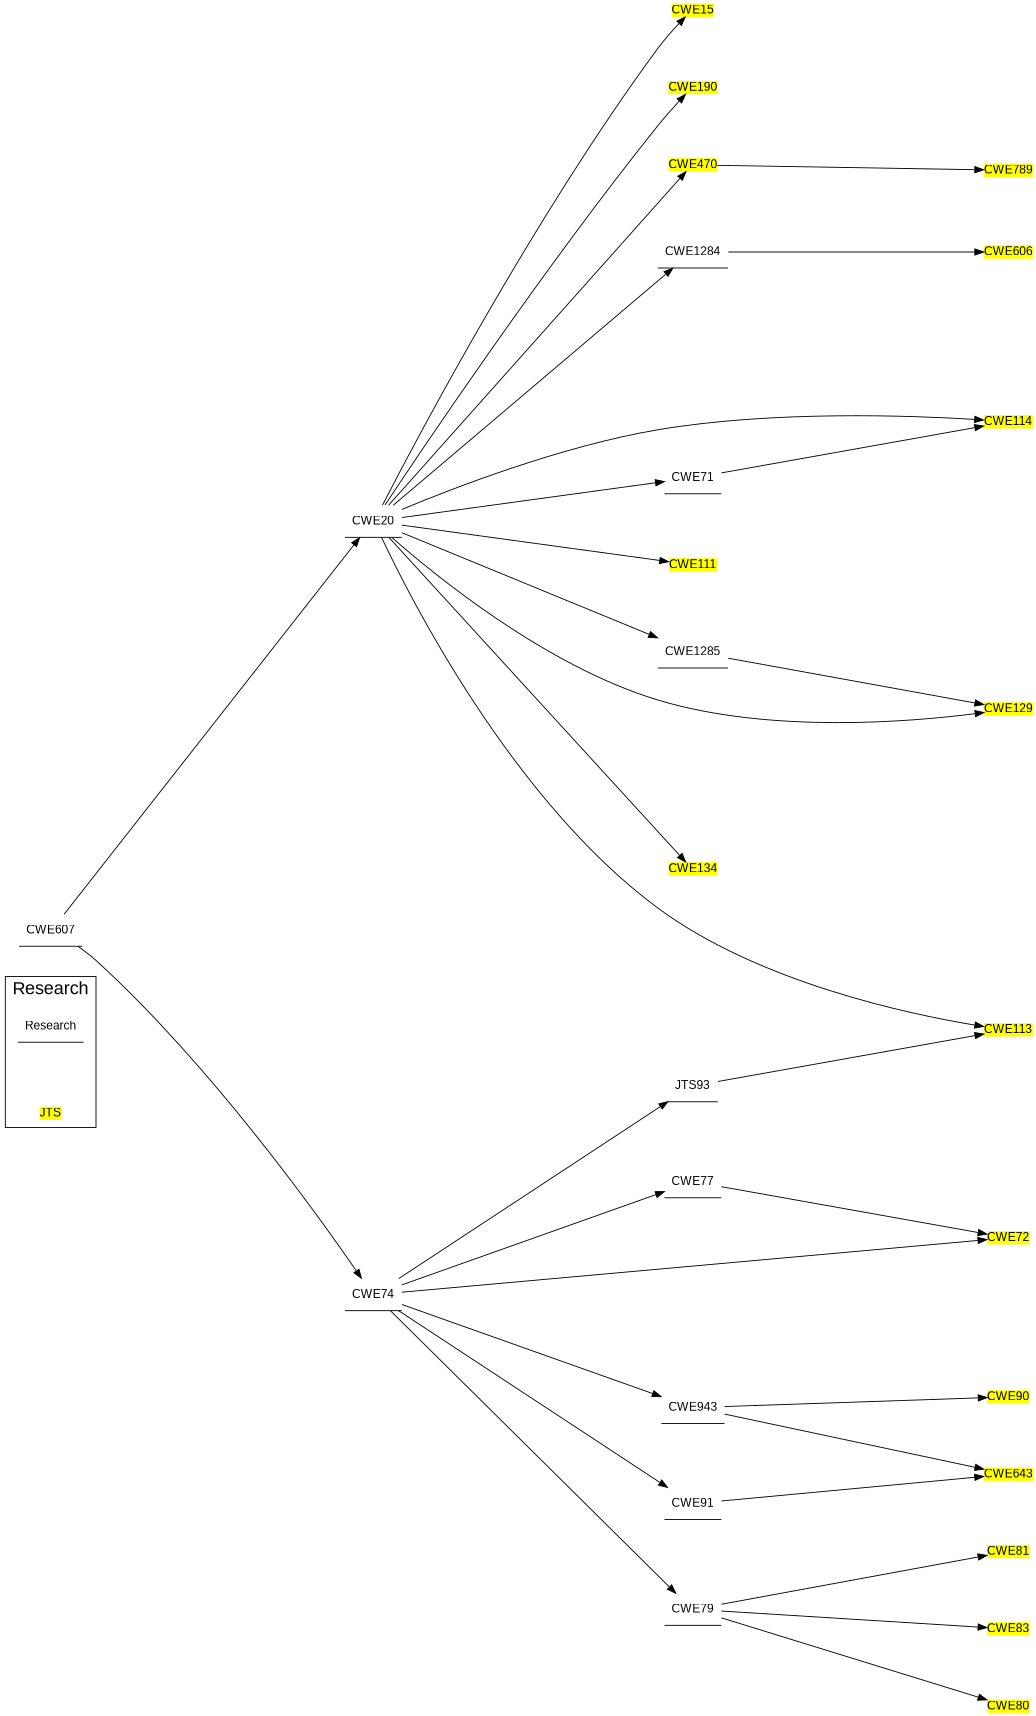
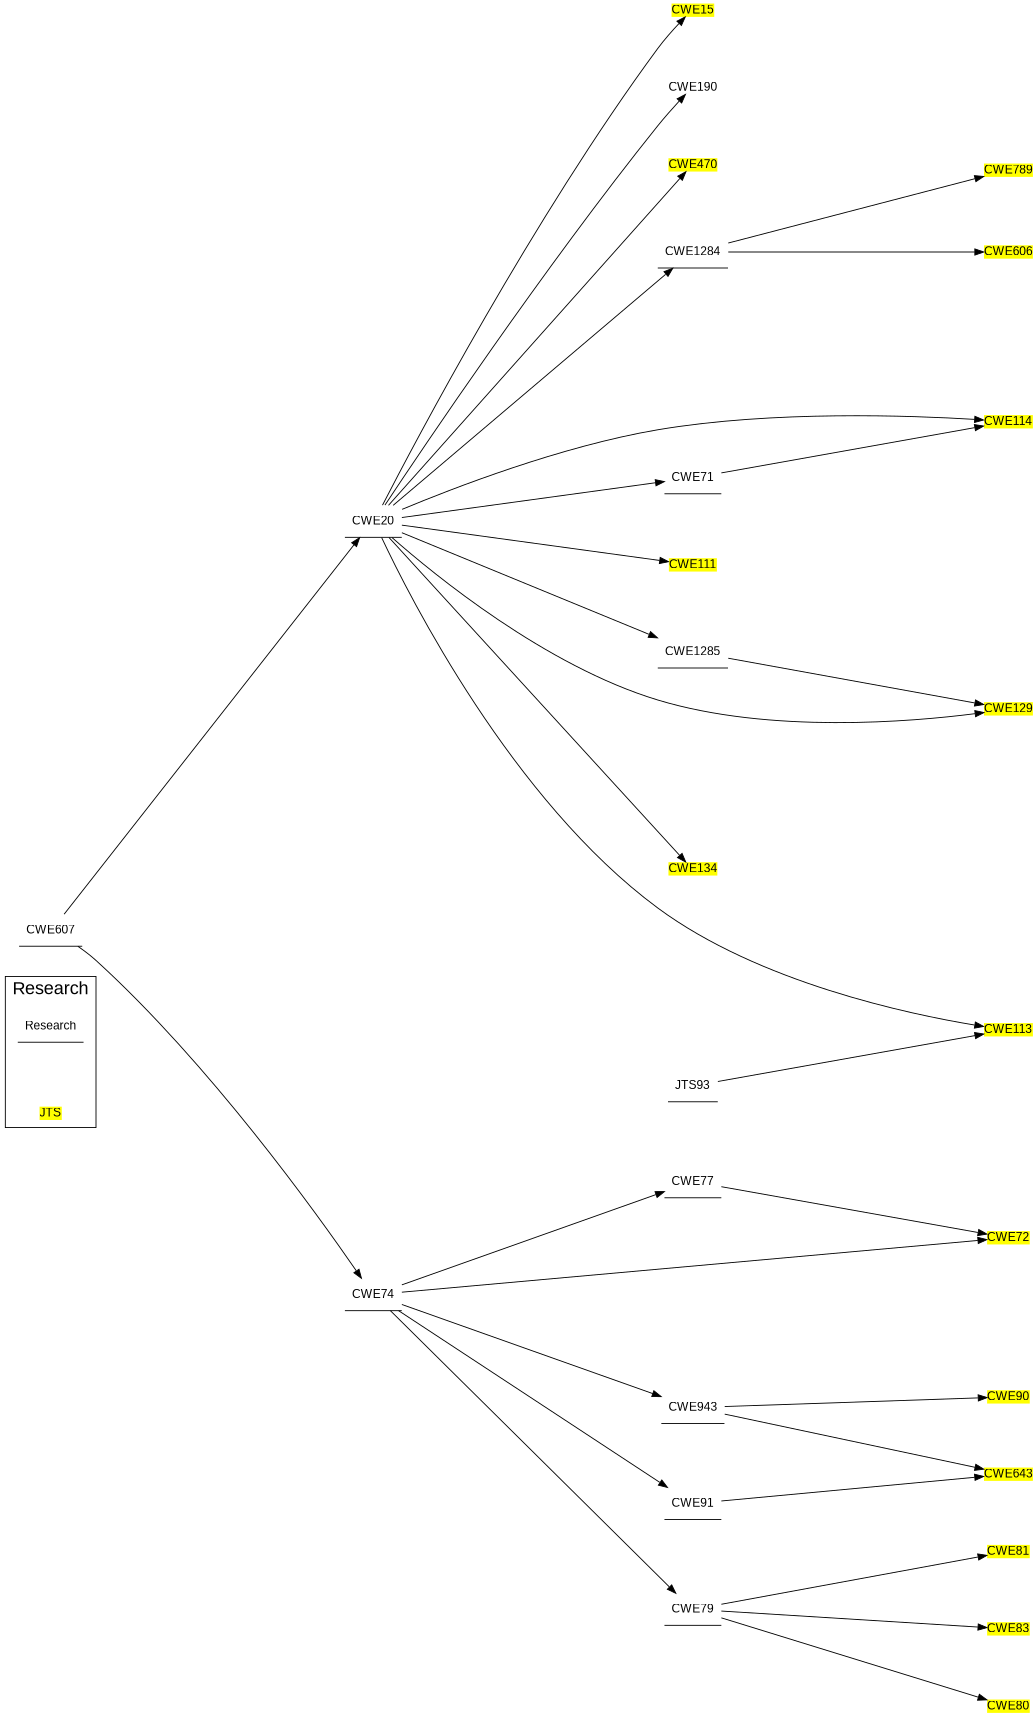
node "CWE190": fillcolor yellow -> white
edge "CWE470" -> "CWE789": now "CWE1284" -> "CWE789"
edge "CWE74" -> "JTS93": removed
